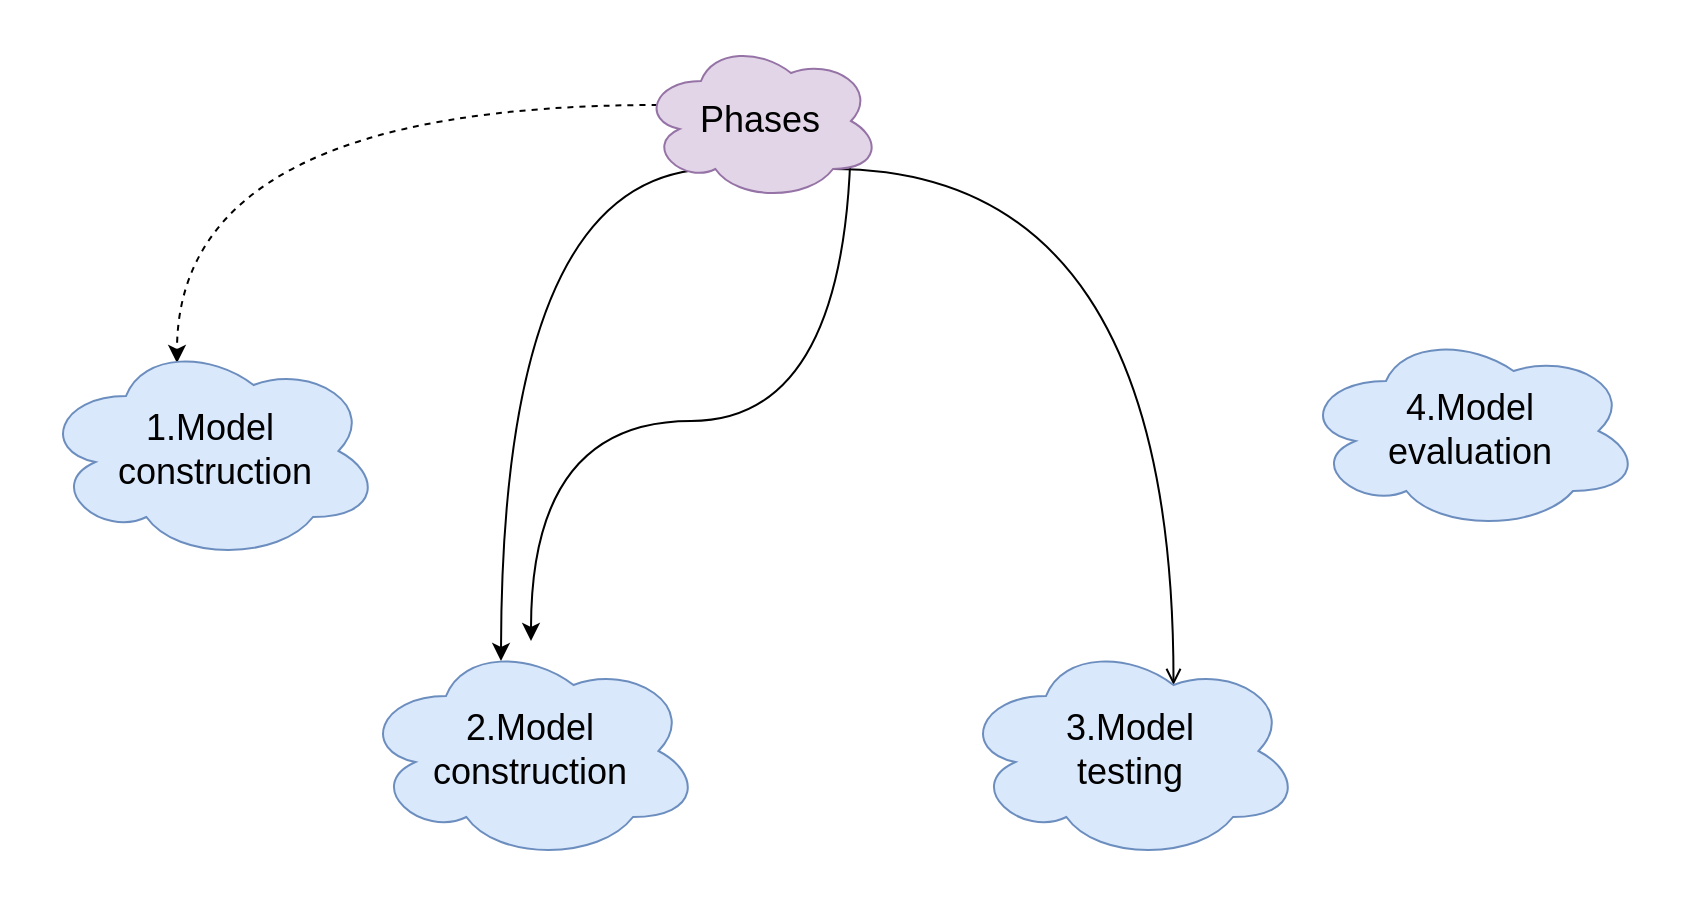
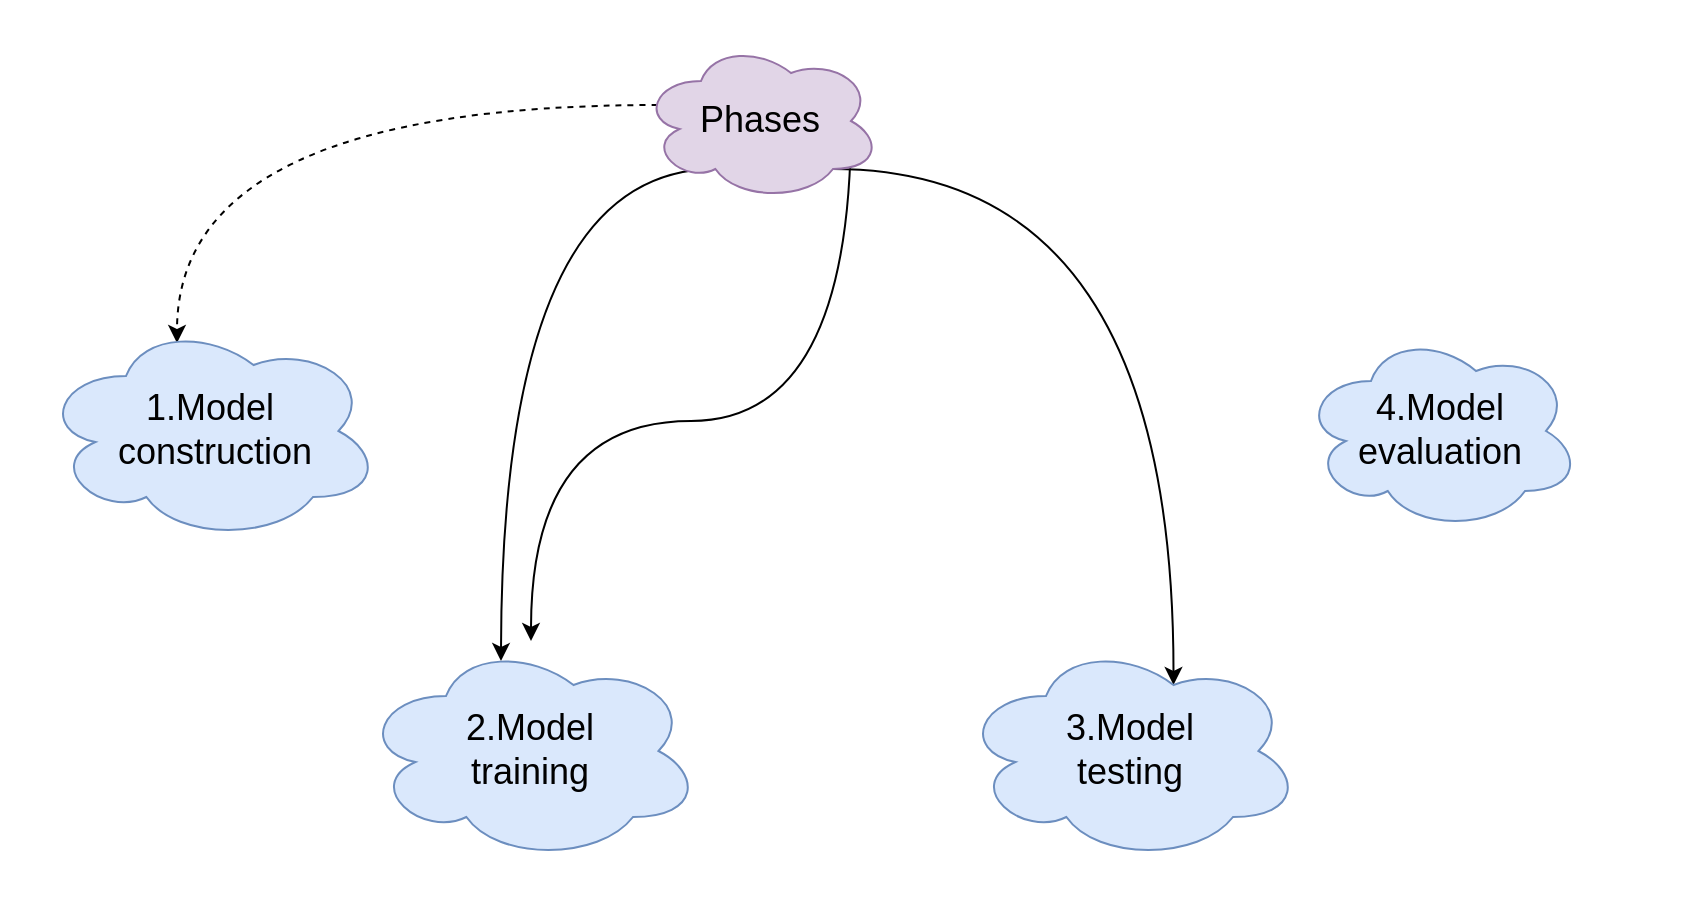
node "4.Model evaluation": size 340x200 -> 280x200
node "1.Model construction": moved (211, 451) -> (211, 431)
edge "Phases" -> "3.Model testing": arrowhead open -> classic
node "2.Model construction": label "2.Model construction" -> "2.Model training"
